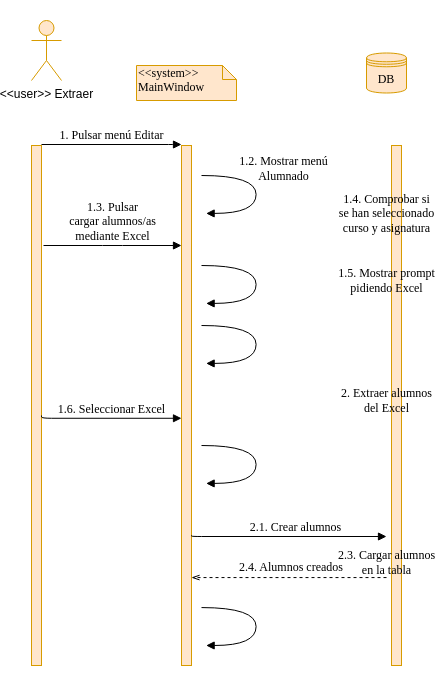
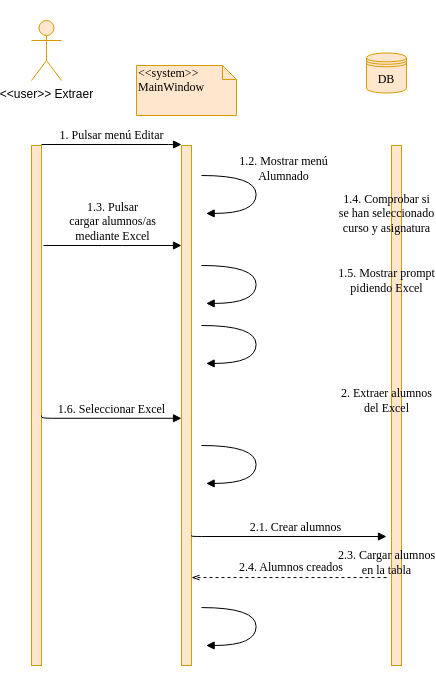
node "<<system>> MainWindow": size 100x35 -> 100x50
